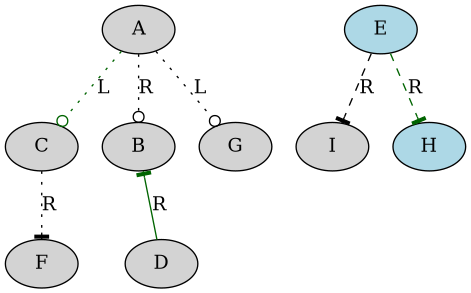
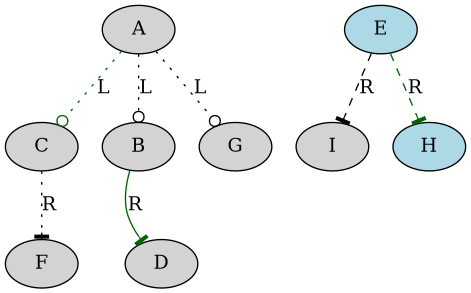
edge "A" -> "B": label "R" -> "L"
edge "D" -> "B": reversed
